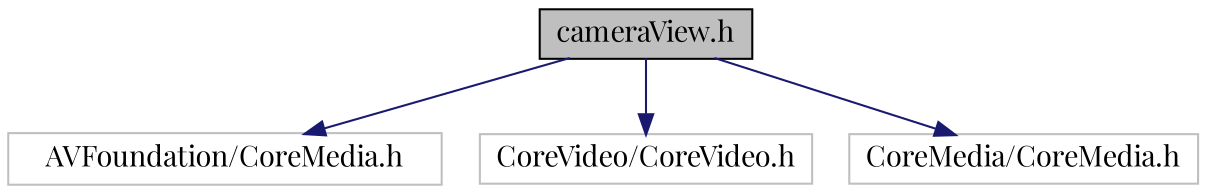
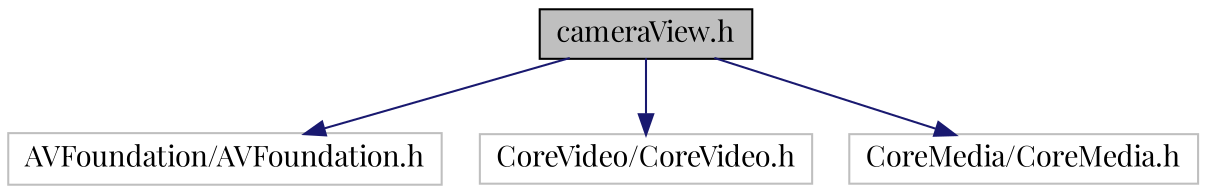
node "AVFoundation/CoreMedia.h": label "AVFoundation/CoreMedia.h" -> "AVFoundation/AVFoundation.h"
